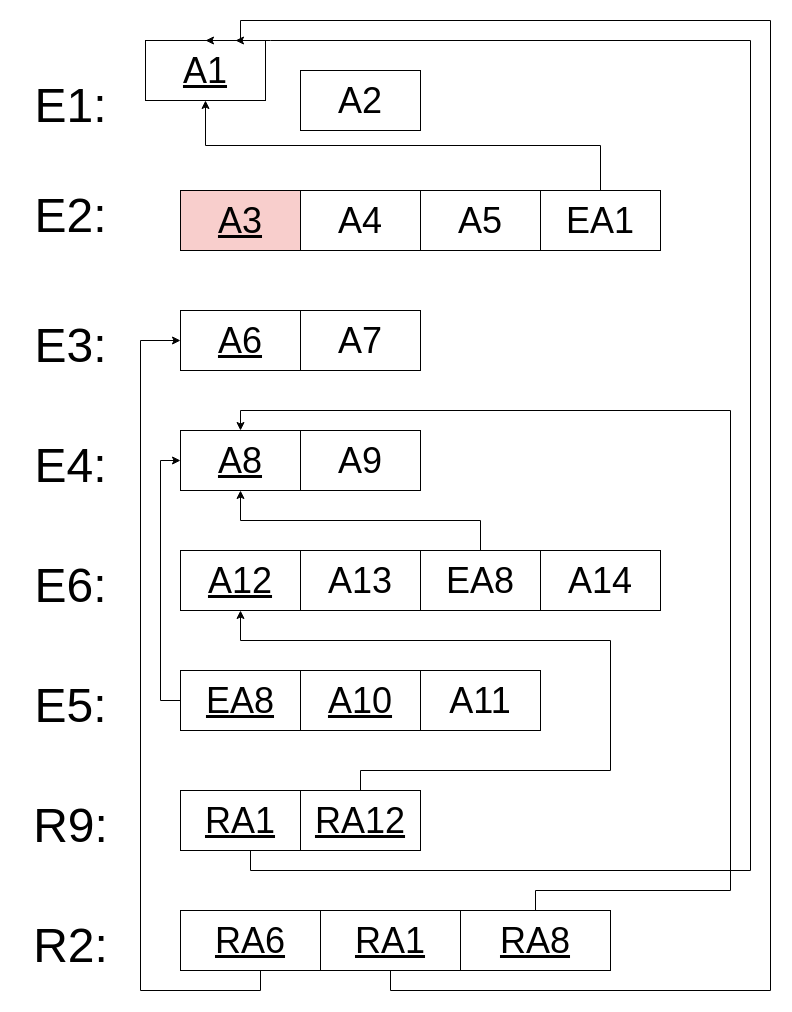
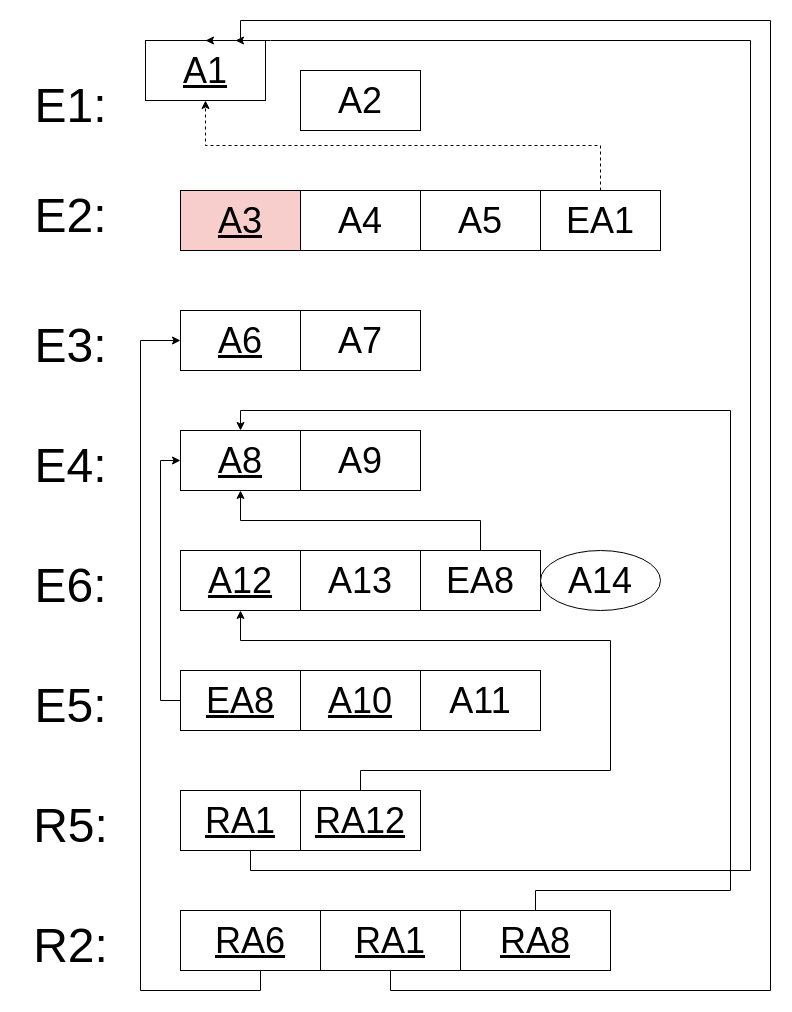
edge "EA1" -> "A1": style solid -> dashed
node "A14": shape rectangle -> ellipse
node "R9:": label "R9:" -> "R5:"
